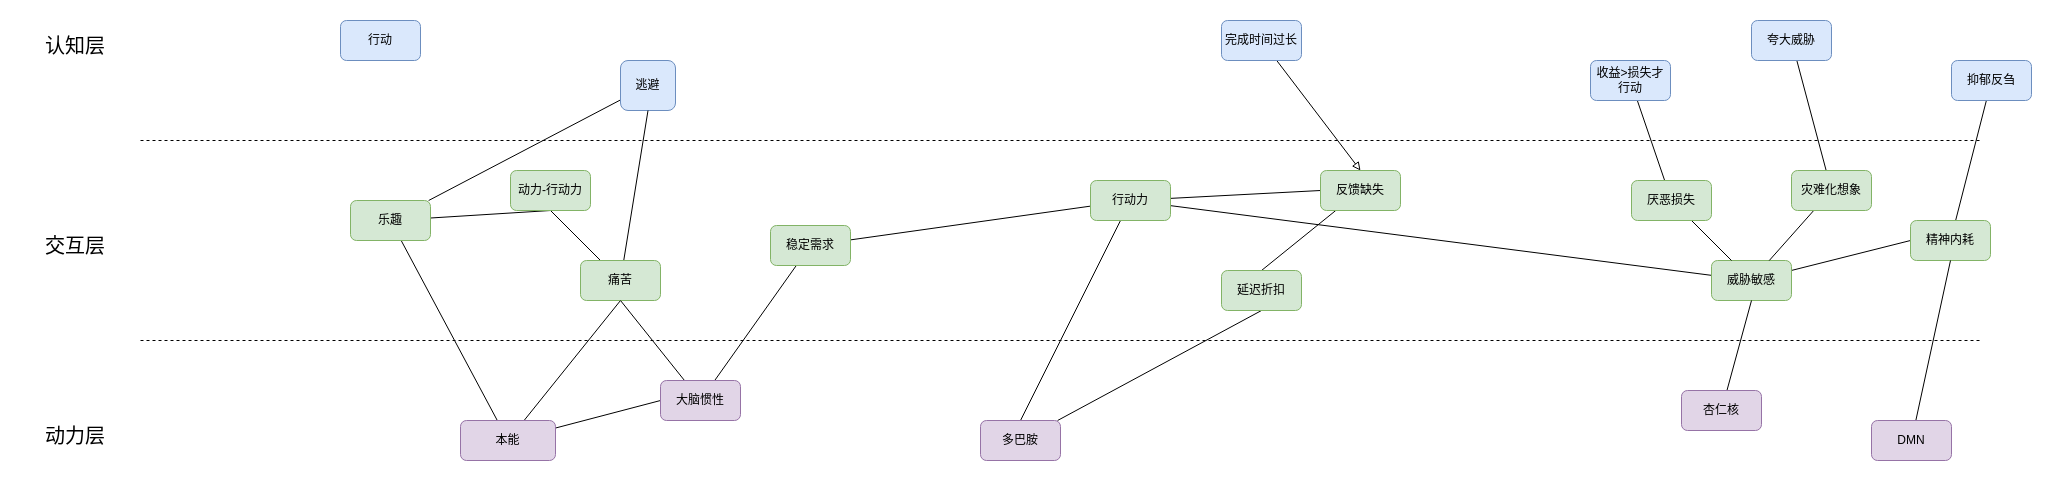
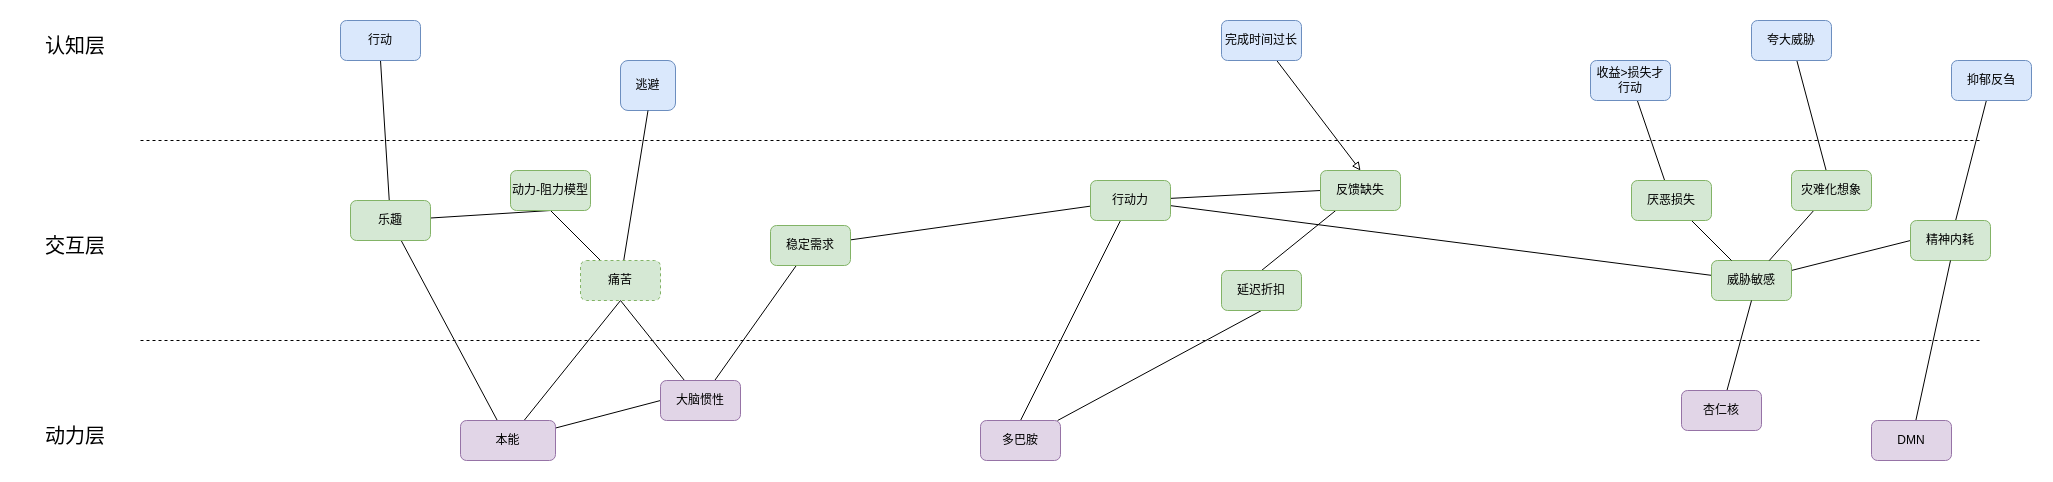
edge "逃避" -- "乐趣": now "行动" -- "乐趣"
node "动力-行动力": label "动力-行动力" -> "动力-阻力模型"
node "痛苦": style solid -> dashed
